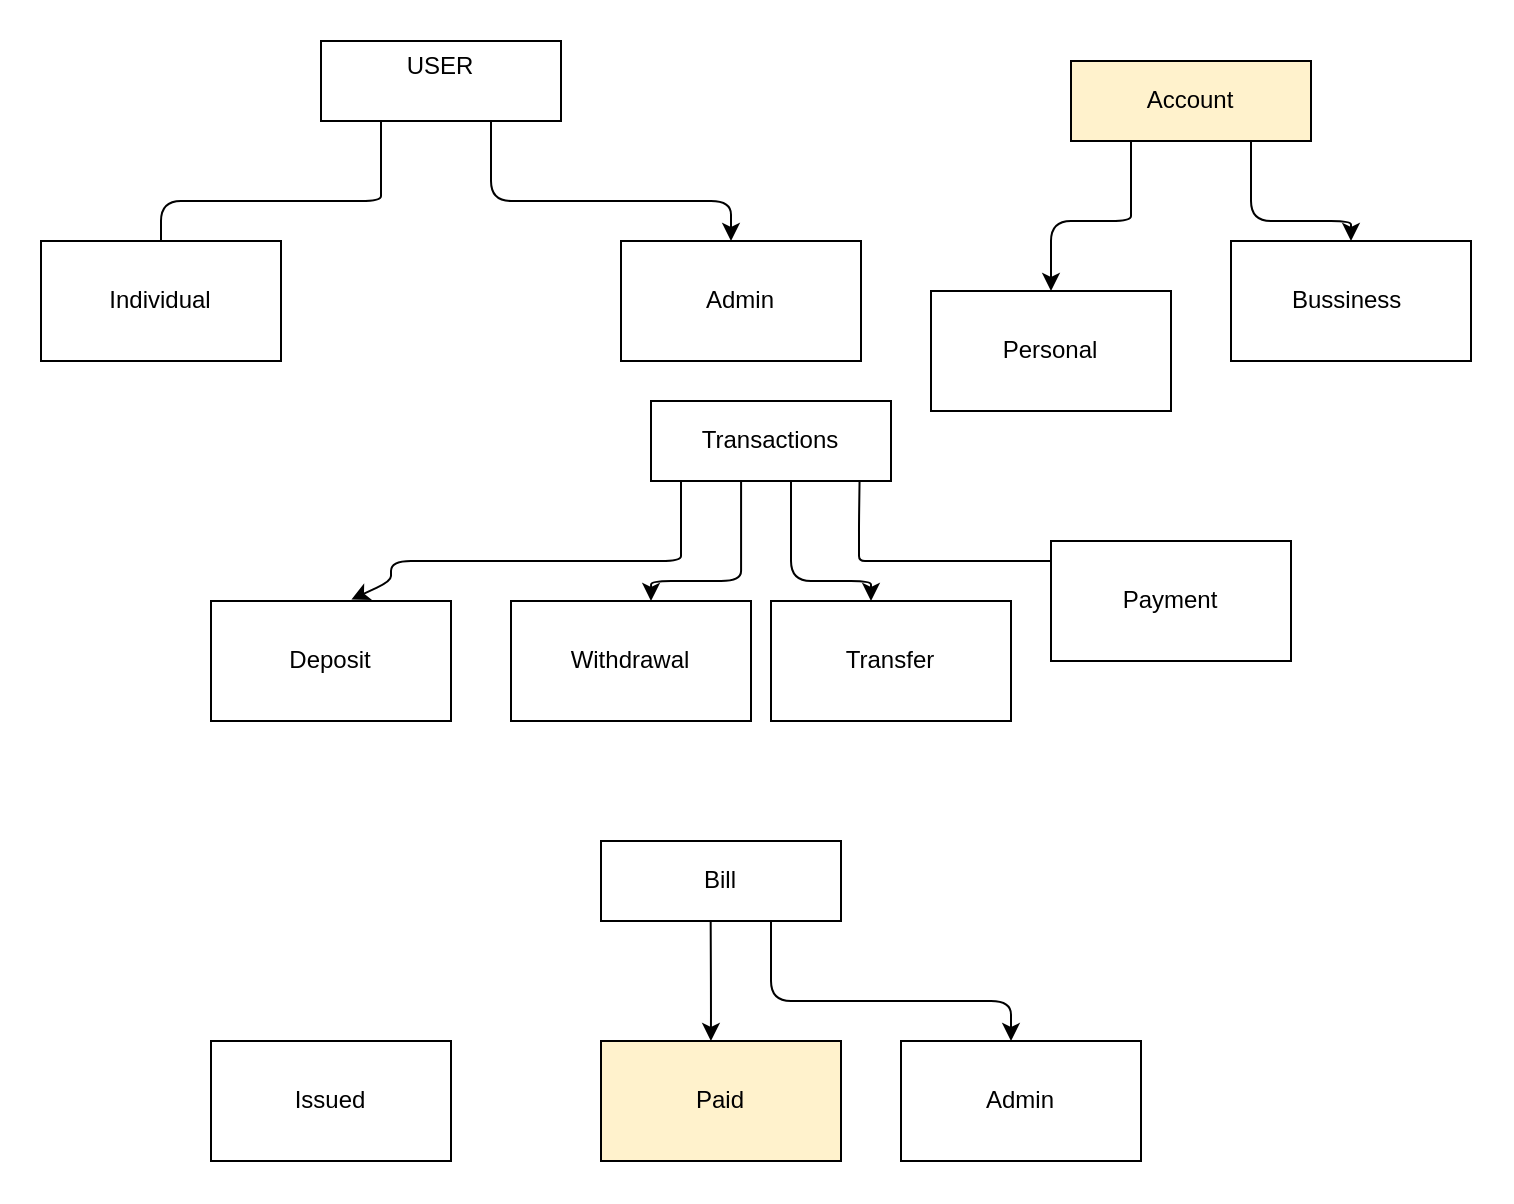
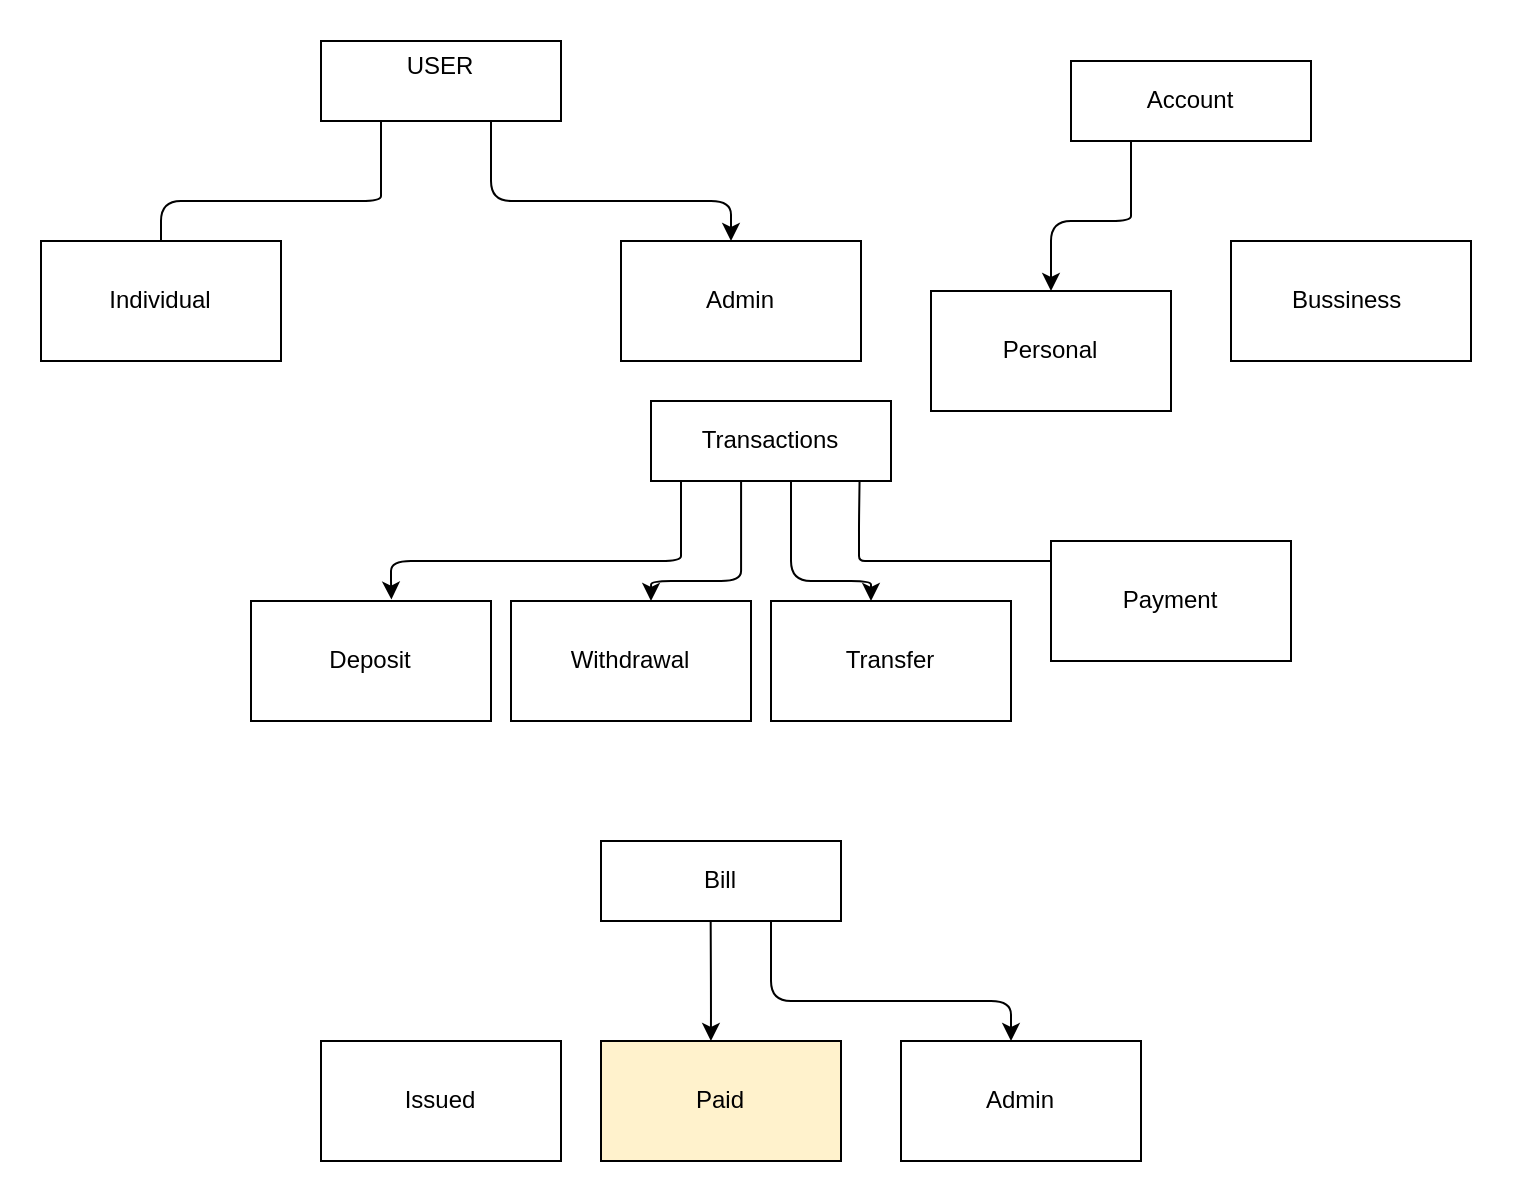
node "Account": fillcolor #fff2cc -> #ffffff
edge "Account" -> "Bussiness": removed
node "Deposit": moved (331, 661) -> (371, 661)
node "Issued": moved (331, 1101) -> (441, 1101)
